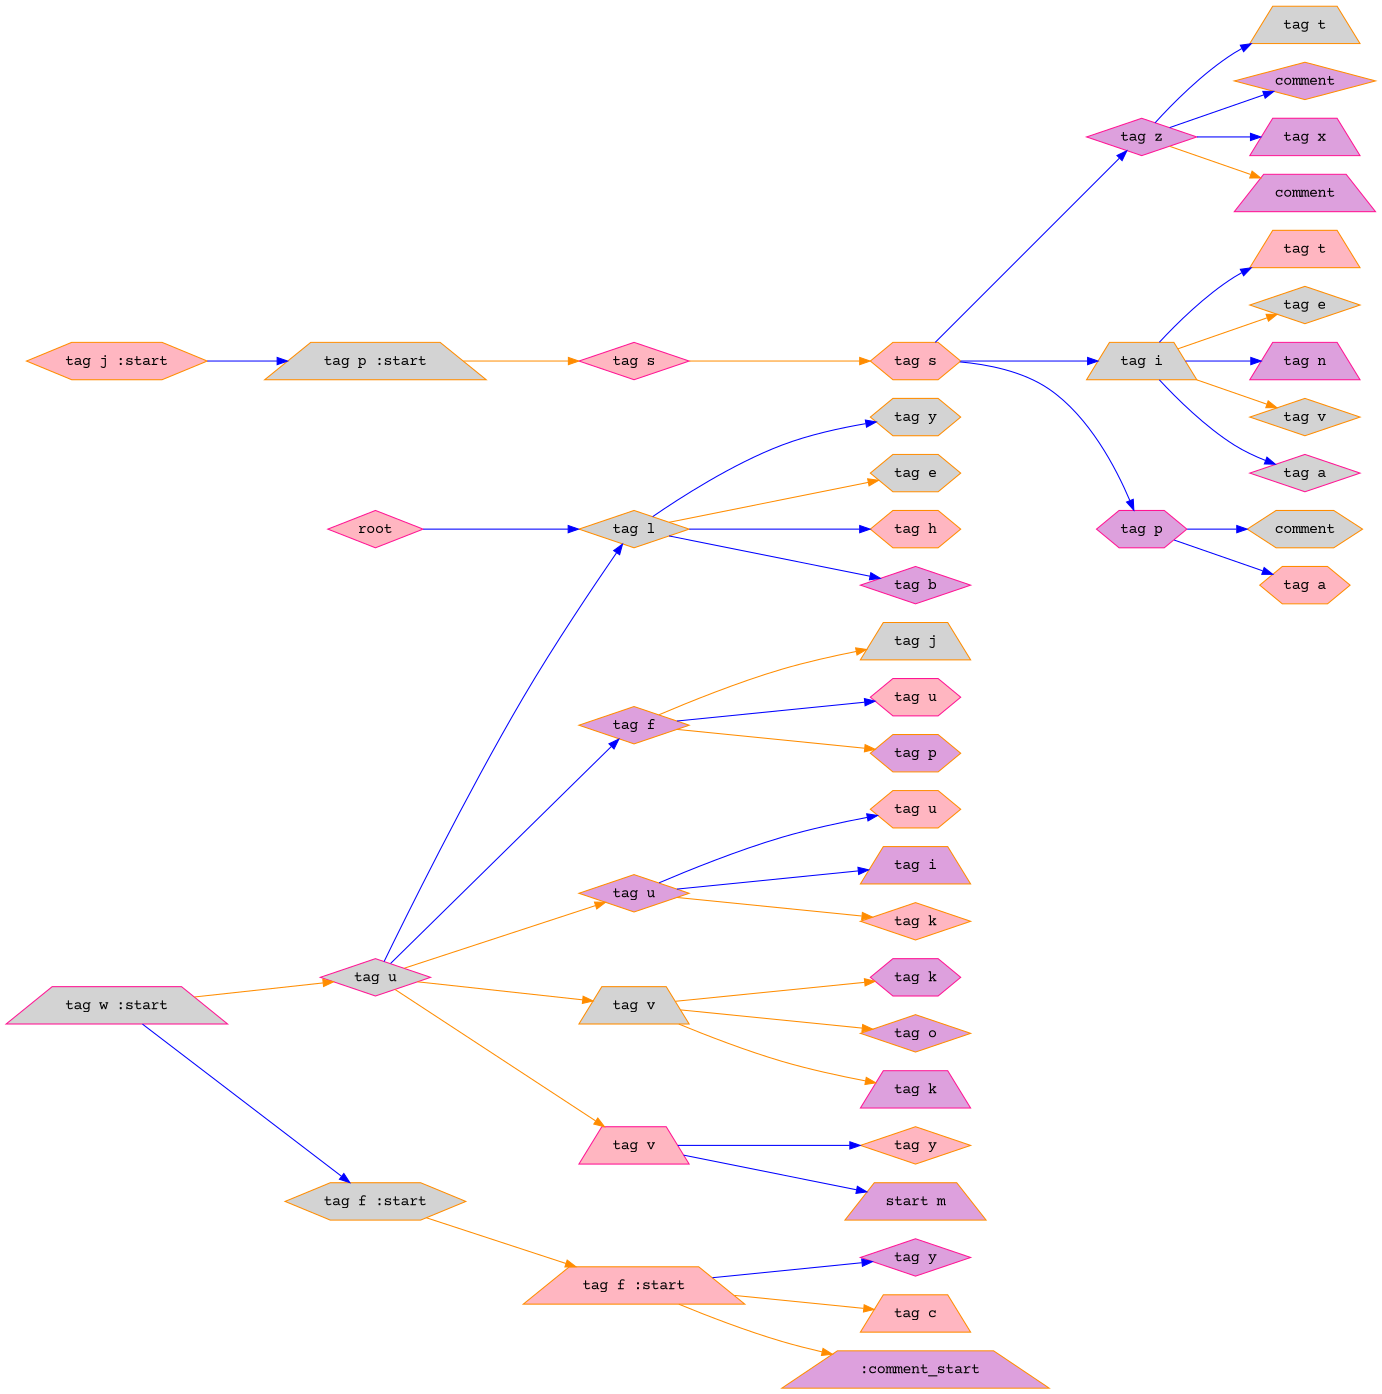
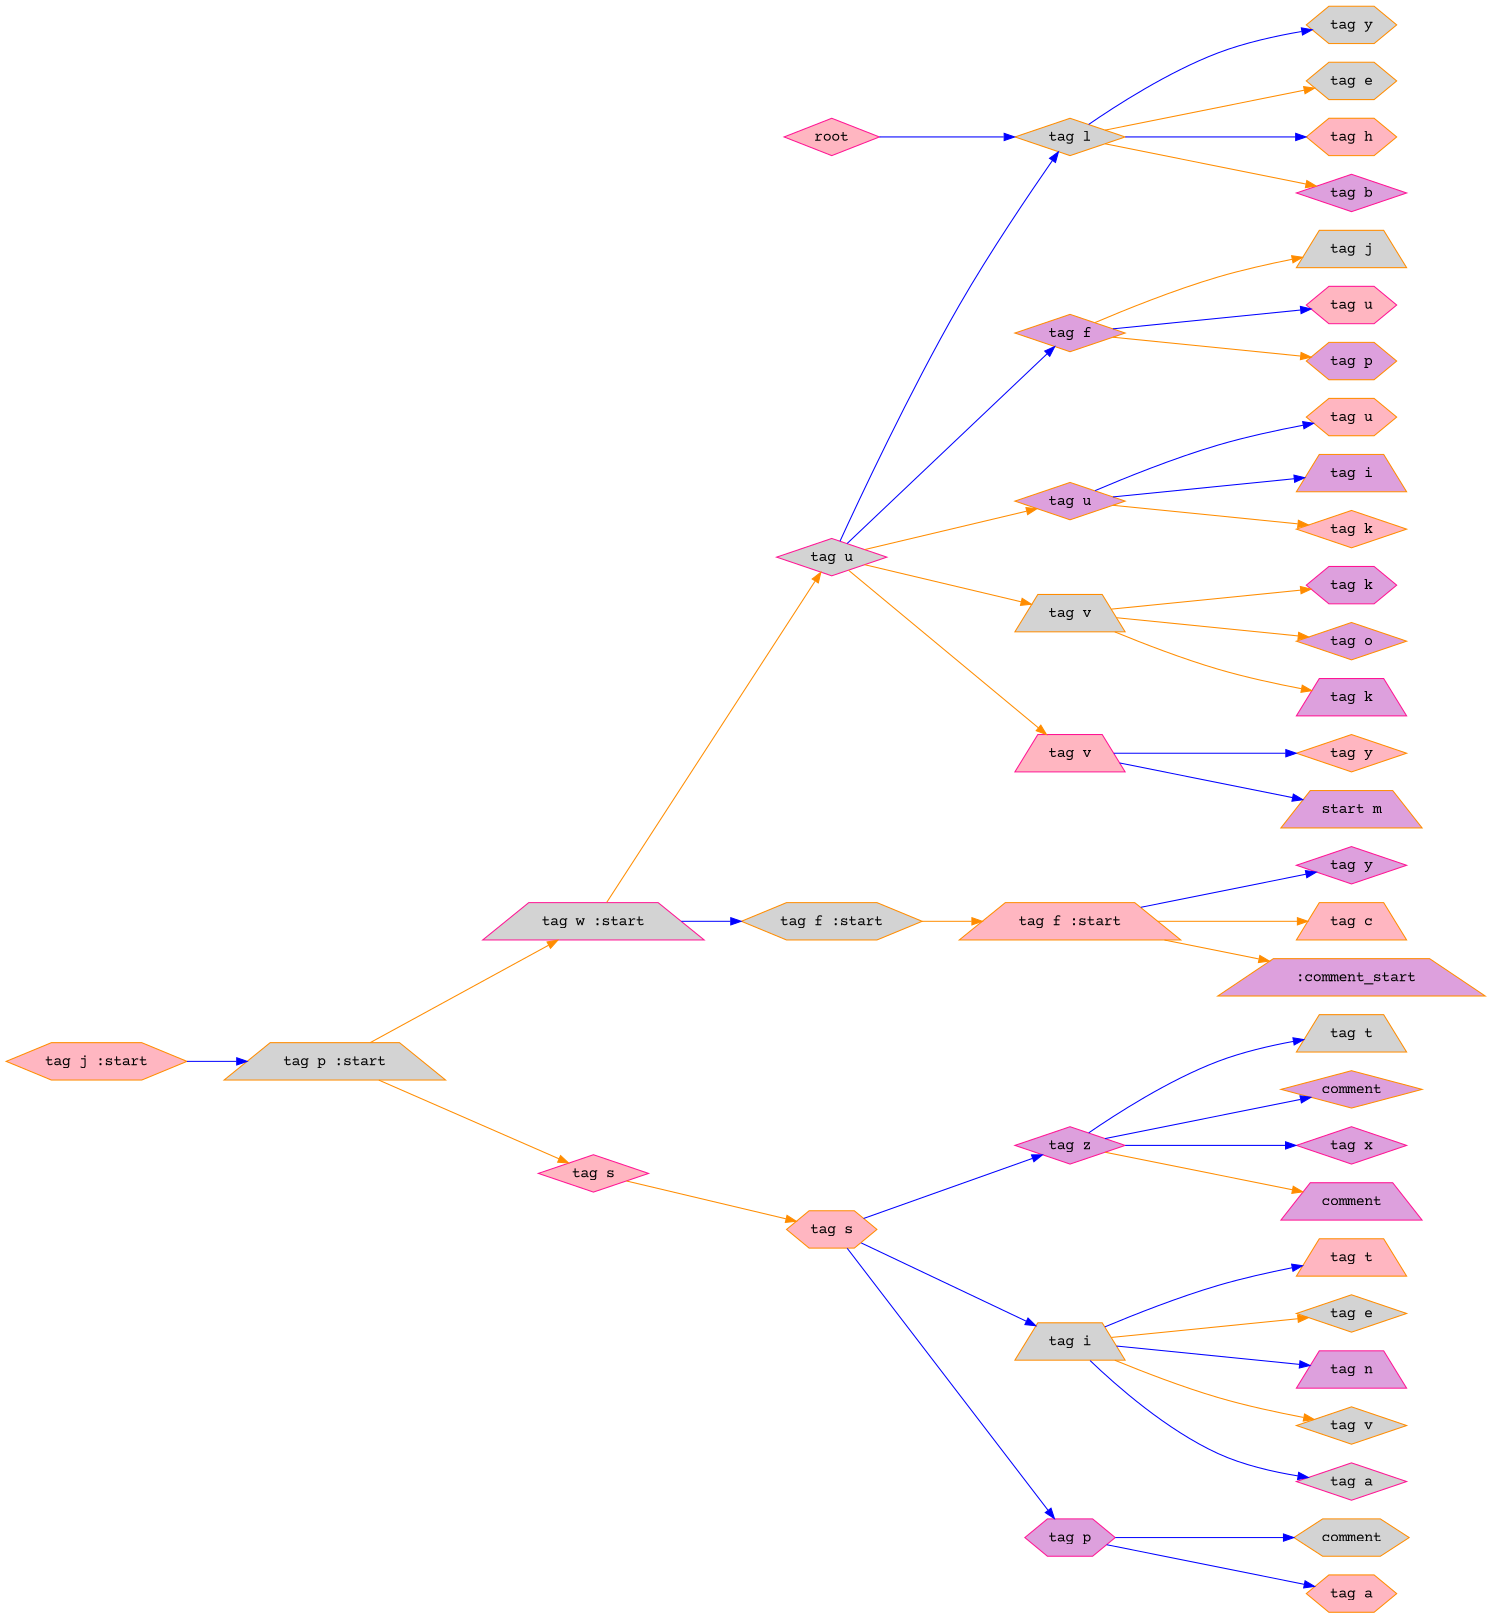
node "tag x": shape trapezium -> diamond
edge "tag l" -> "tag b": color blue -> darkorange
edge "tag p :start" -> "tag w :start": added
